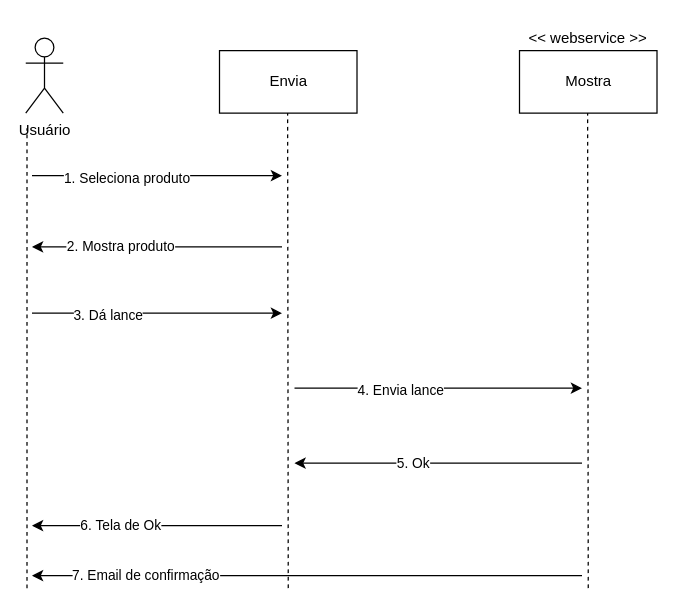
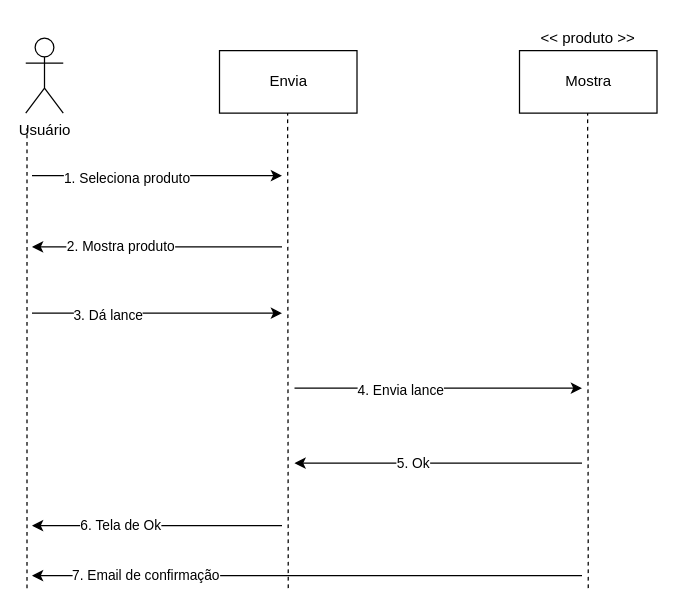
node "<< webservice >>": label "<< webservice >>" -> "<< produto >>"
